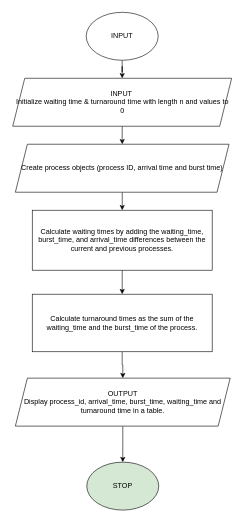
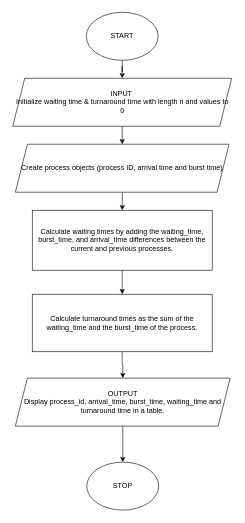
node "INPUT": label "INPUT" -> "START"
node "STOP": fillcolor #d5e8d4 -> #ffffff
